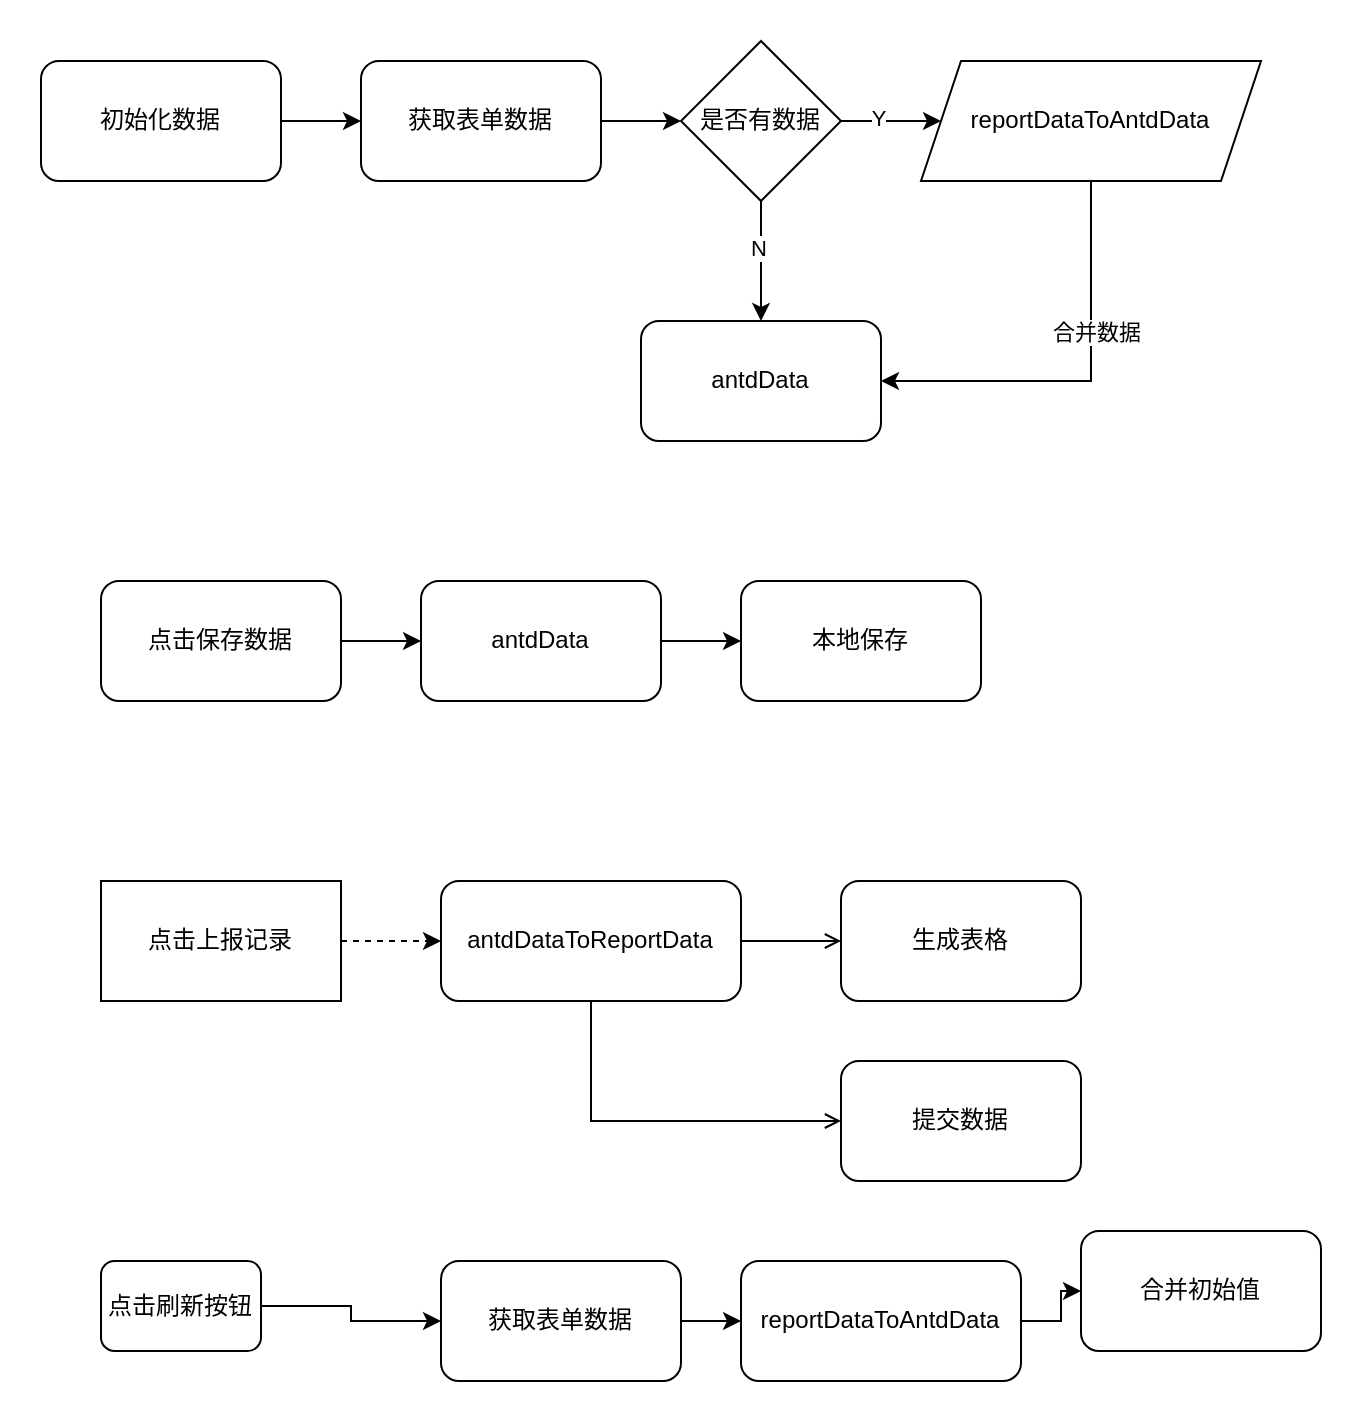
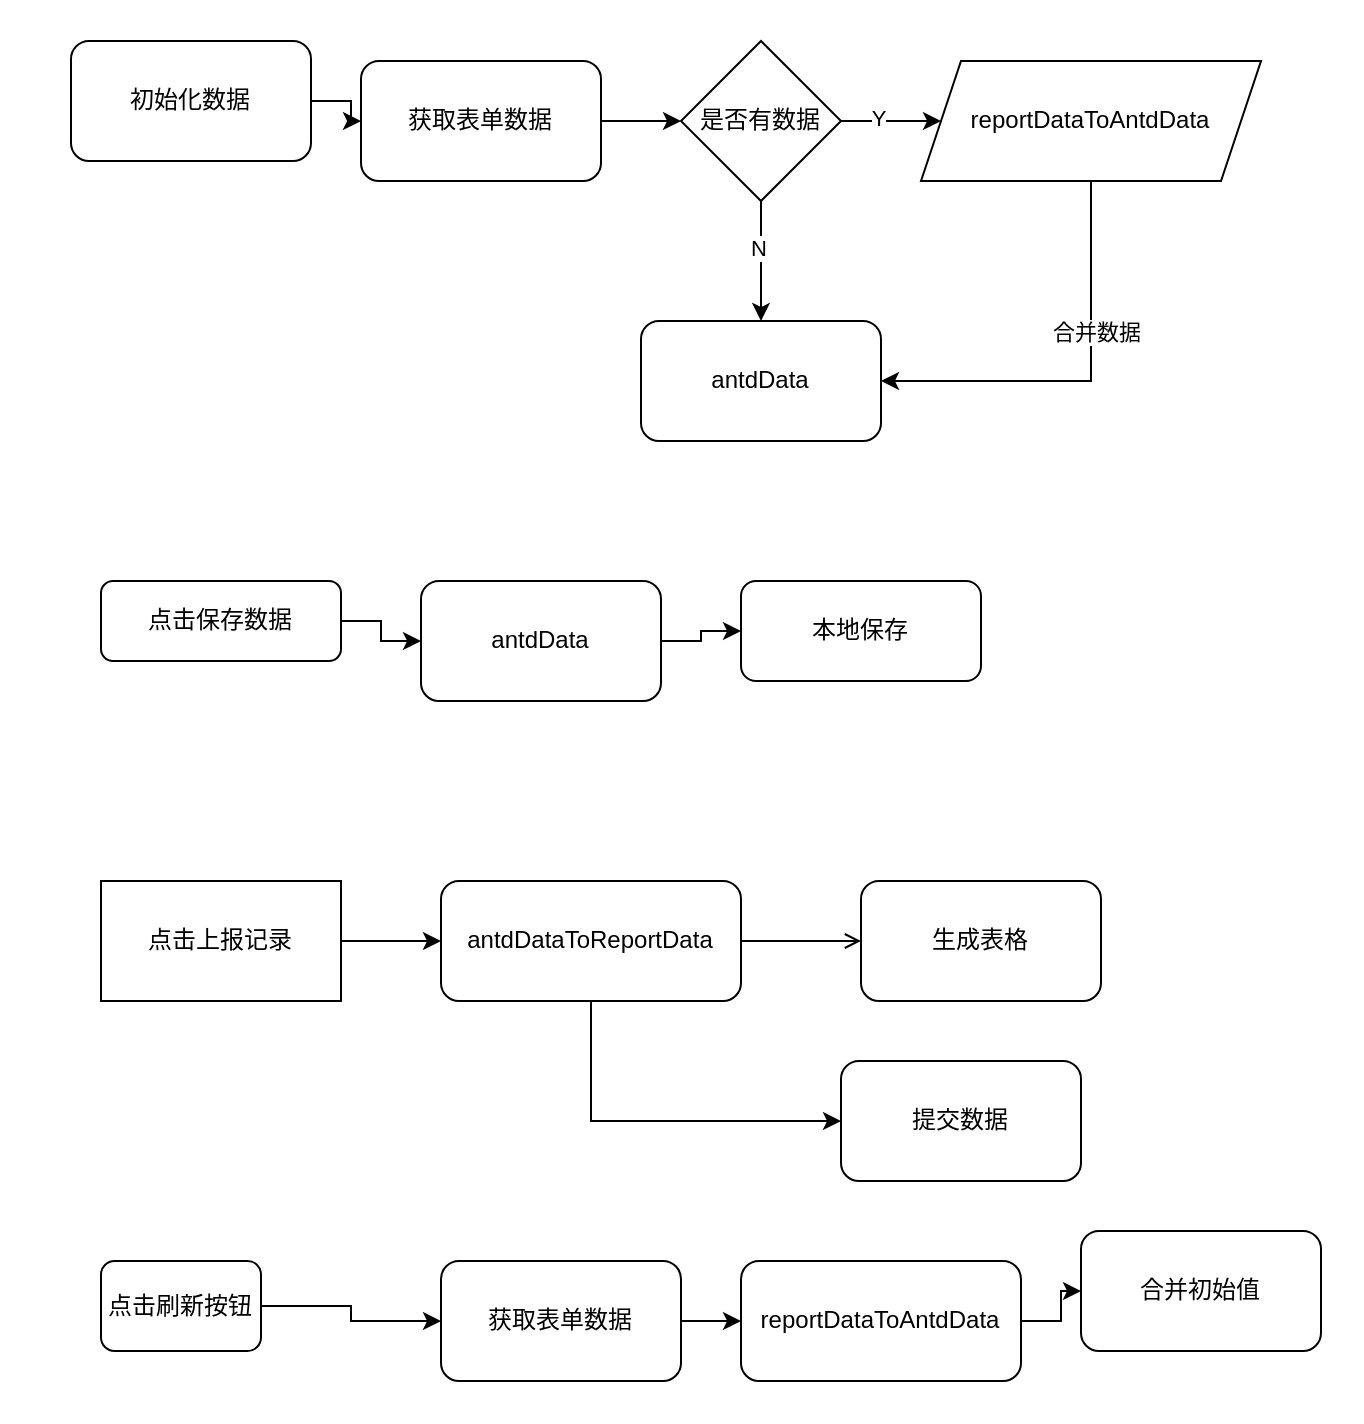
node "初始化数据": moved (161, 121) -> (191, 101)
node "点击保存数据": size 240x120 -> 240x80
node "本地保存": size 240x120 -> 240x100
edge "点击上报记录" -> "antdDataToReportData": style dashed -> solid
node "生成表格": moved (961, 941) -> (981, 941)
edge "antdDataToReportData" -> "提交数据": arrowhead open -> classic
